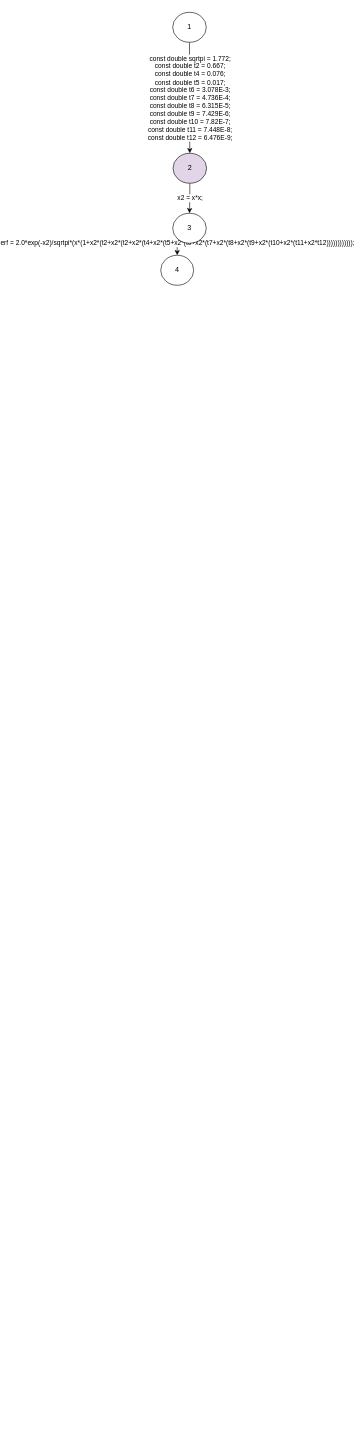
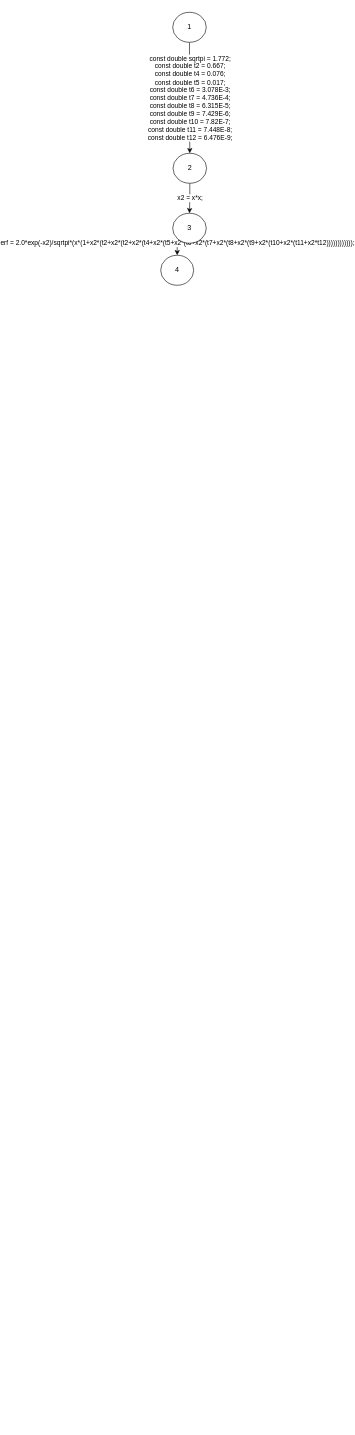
node "2": fillcolor #e1d5e7 -> #ffffff
